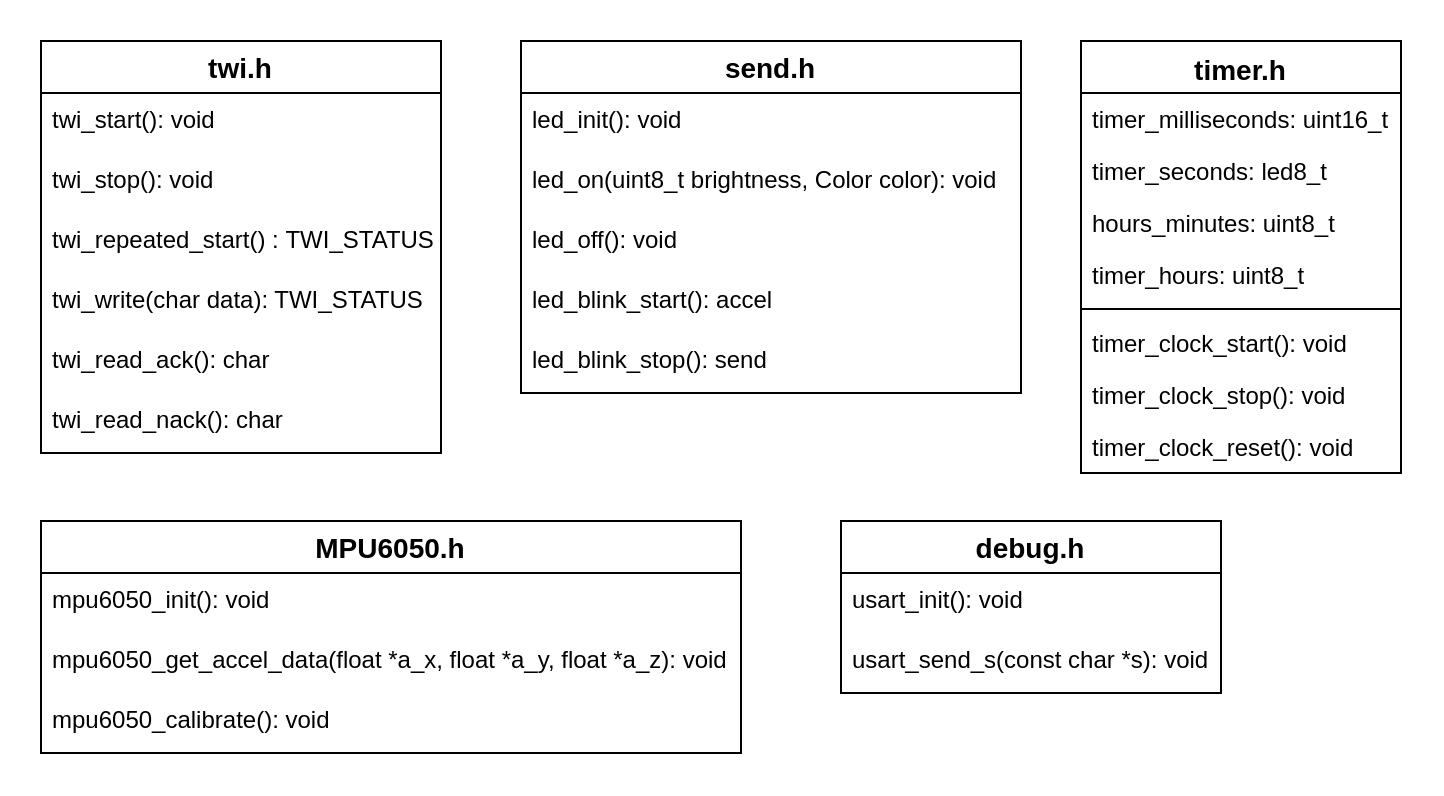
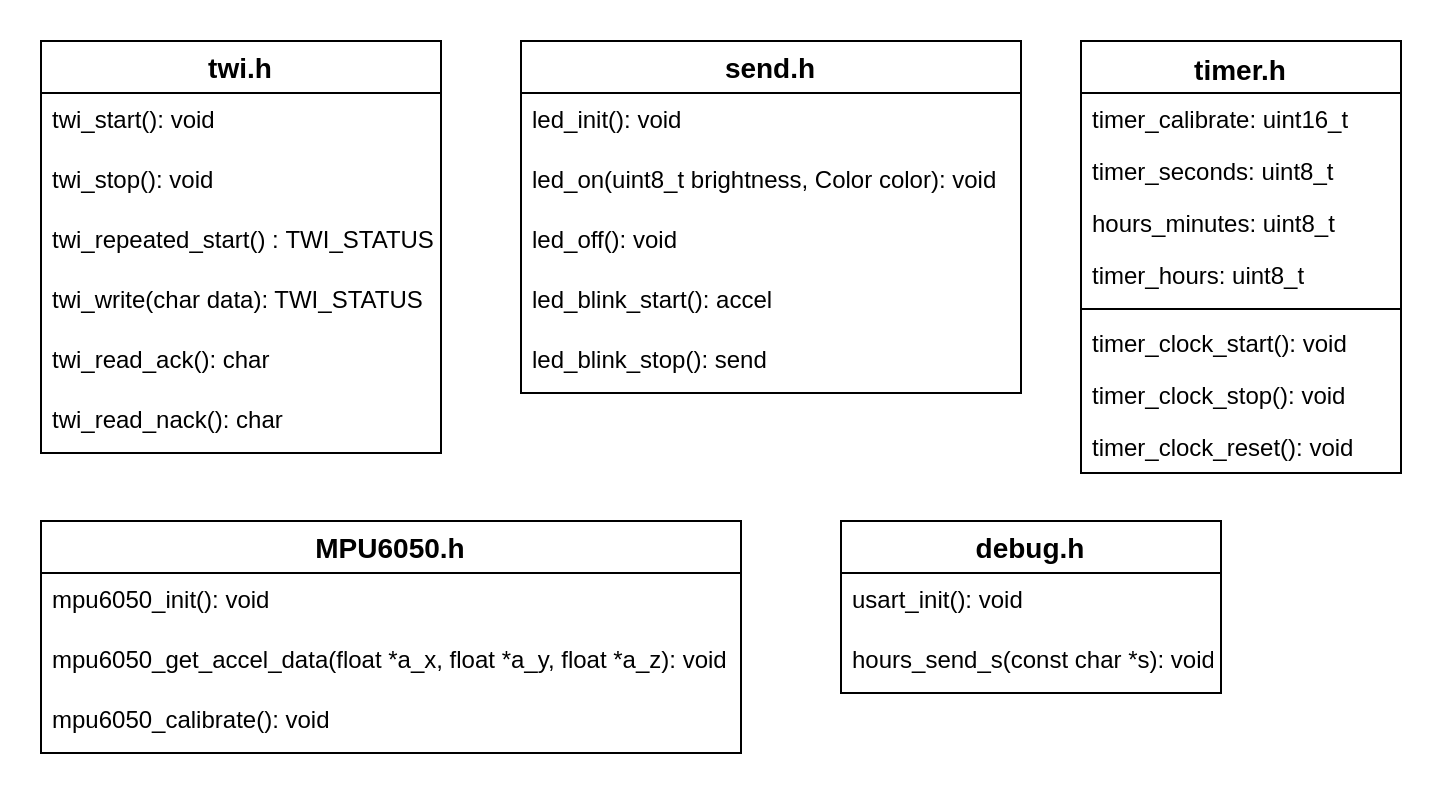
node "timer_milliseconds: uint16_t": label "timer_milliseconds: uint16_t" -> "timer_calibrate: uint16_t"
node "timer_seconds: led8_t": label "timer_seconds: led8_t" -> "timer_seconds: uint8_t"
node "usart_send_s(const char *s): void": label "usart_send_s(const char *s): void" -> "hours_send_s(const char *s): void"
